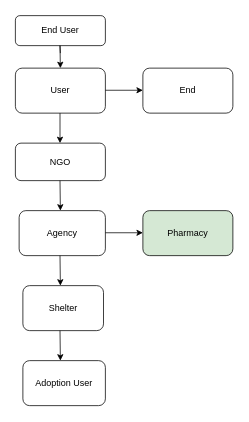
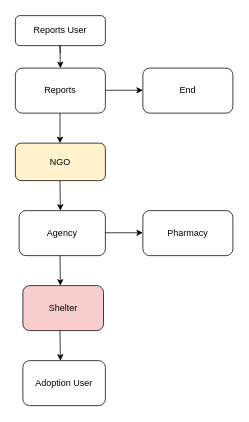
node "End User": label "End User" -> "Reports User"
node "User": label "User" -> "Reports"
node "NGO": fillcolor #ffffff -> #fff2cc
node "Pharmacy": fillcolor #d5e8d4 -> #ffffff
node "Shelter": fillcolor #ffffff -> #f8cecc
